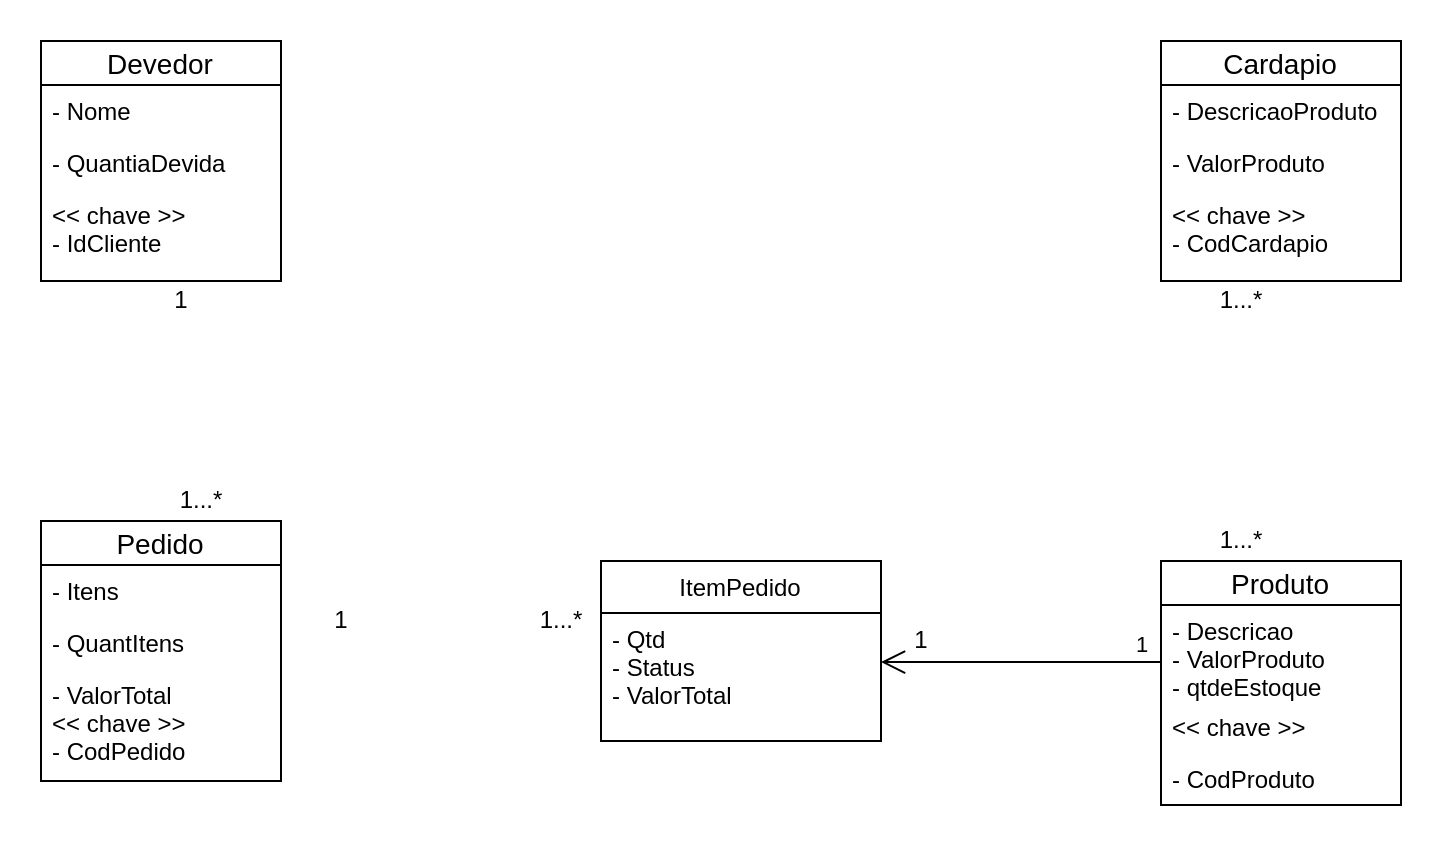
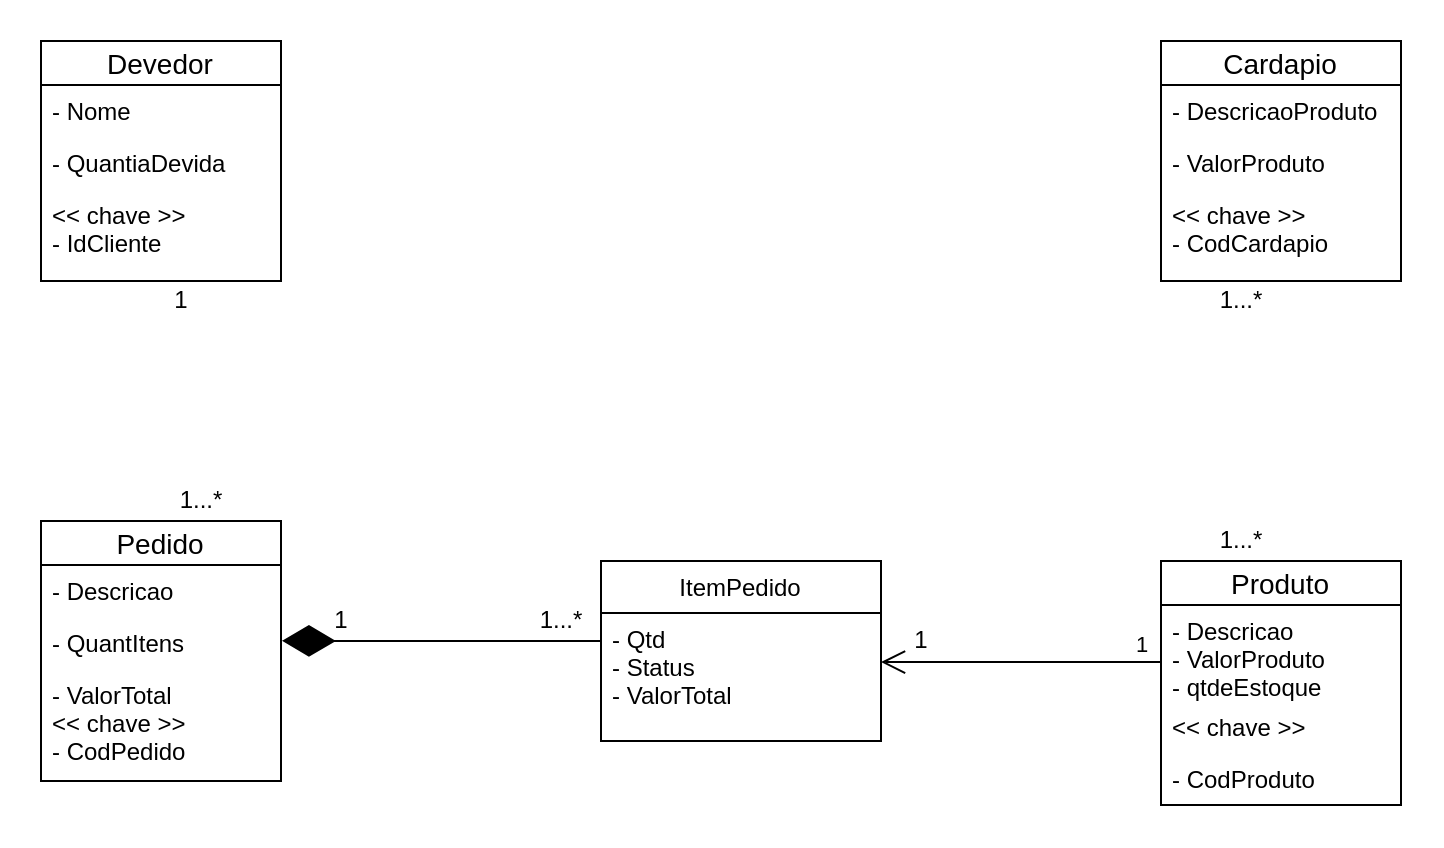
node "- Itens": label "- Itens" -> "- Descricao"
edge "- Qtd - Status - ValorTotal" -> "- QuantItens": added
